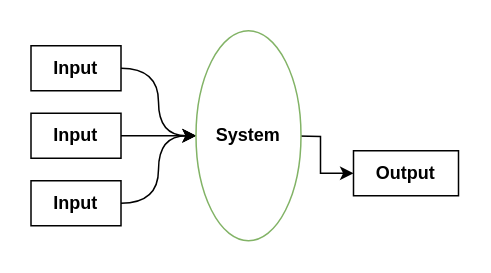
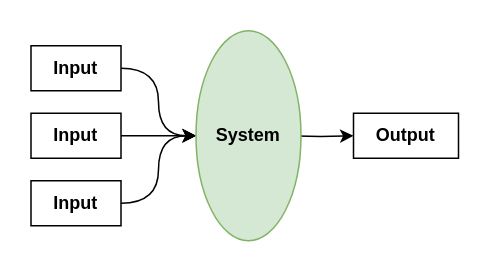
node "System": fillcolor #ffffff -> #d5e8d4
node "Output": moved (406, 173) -> (406, 136)
